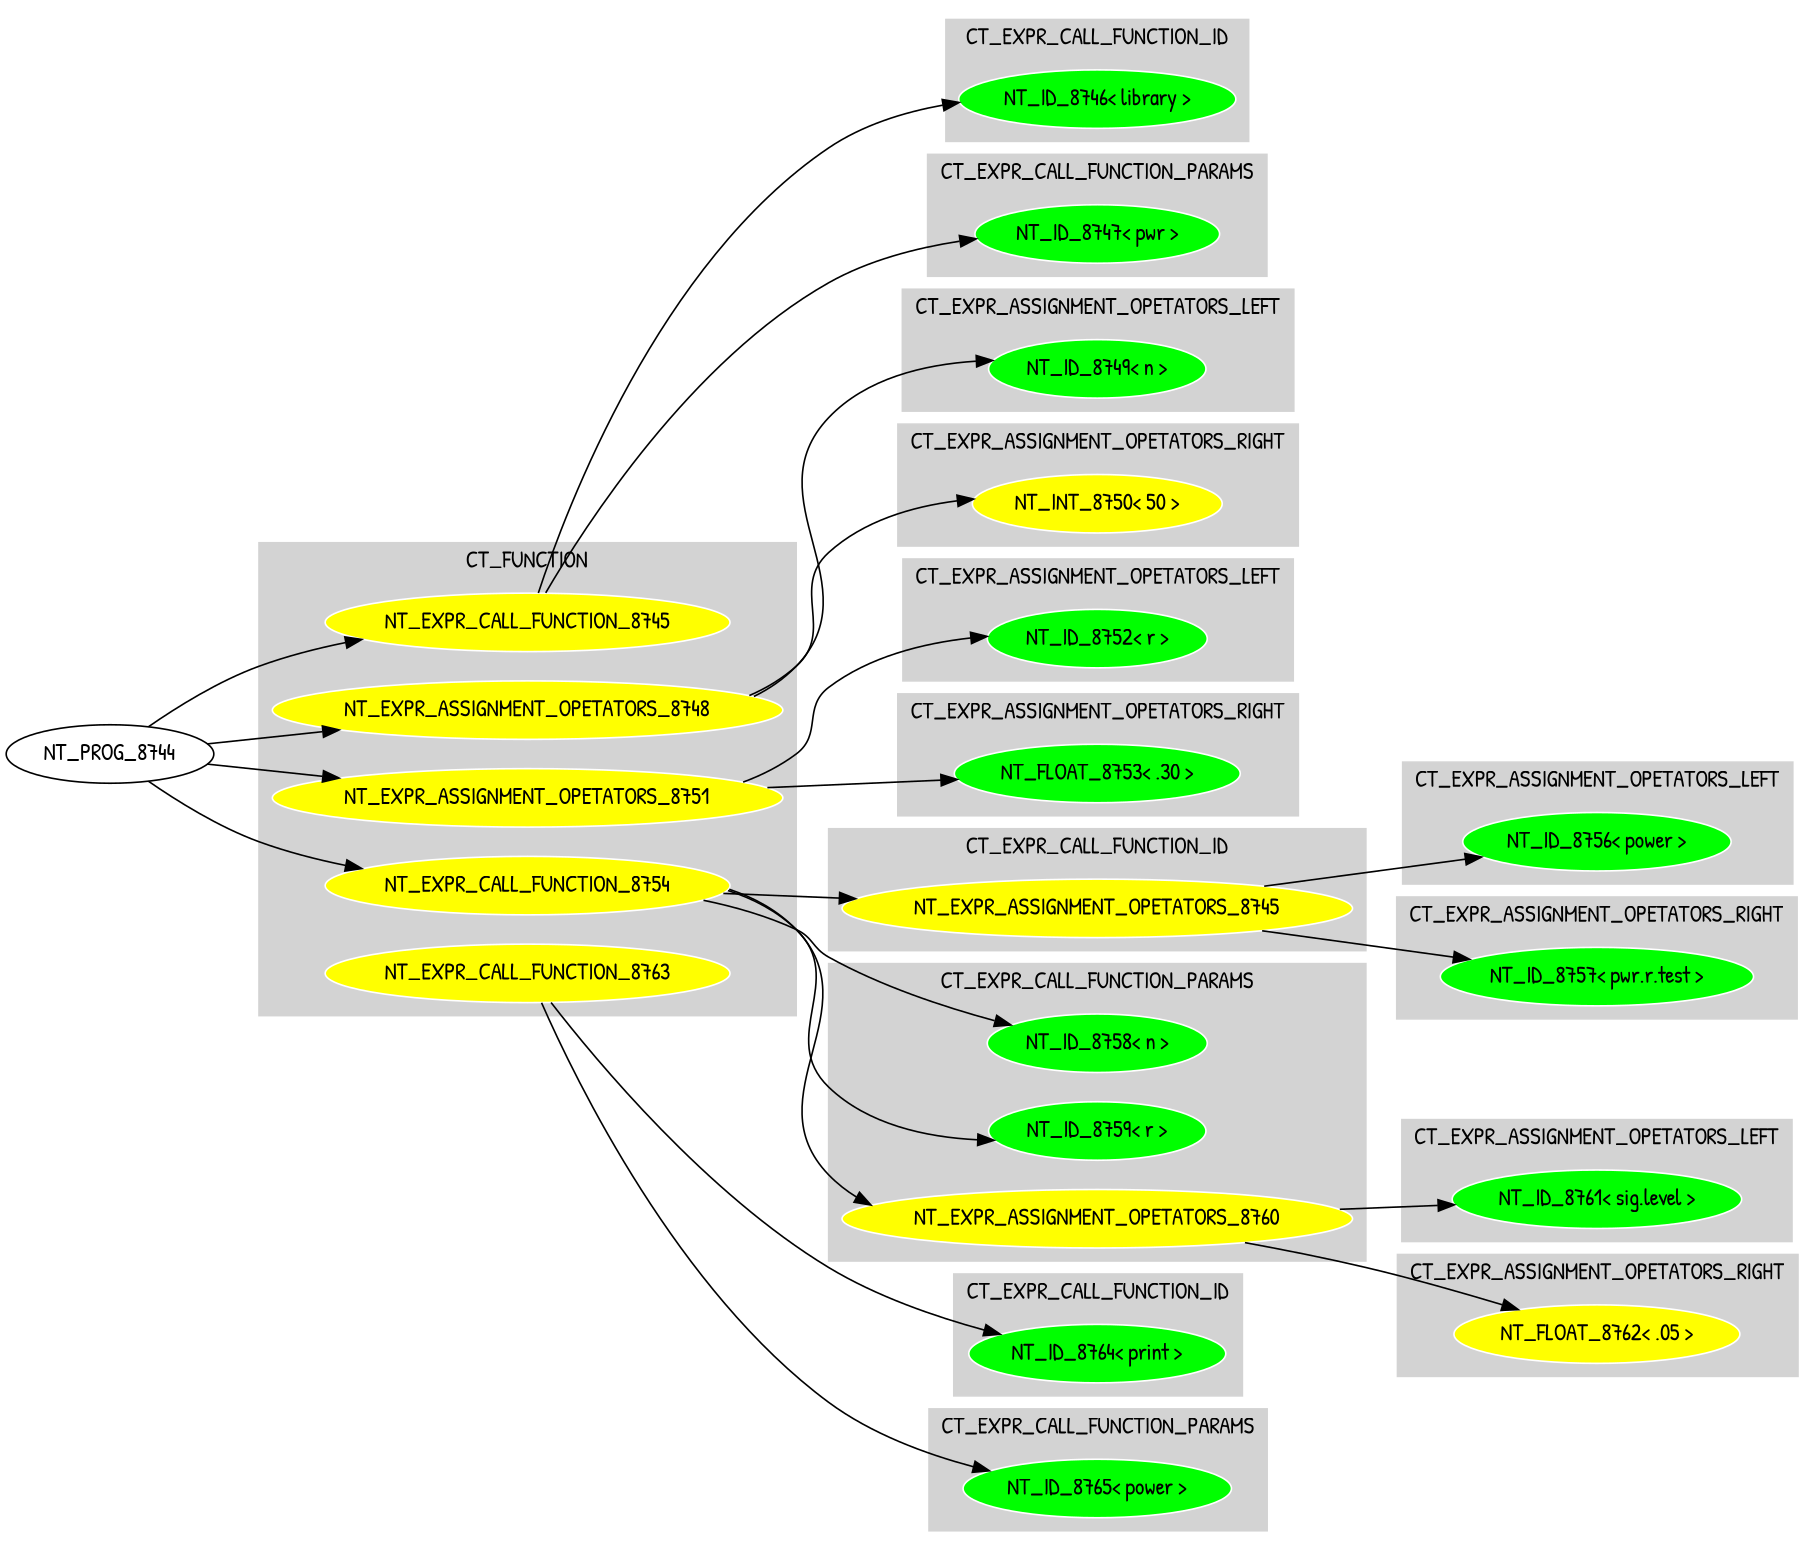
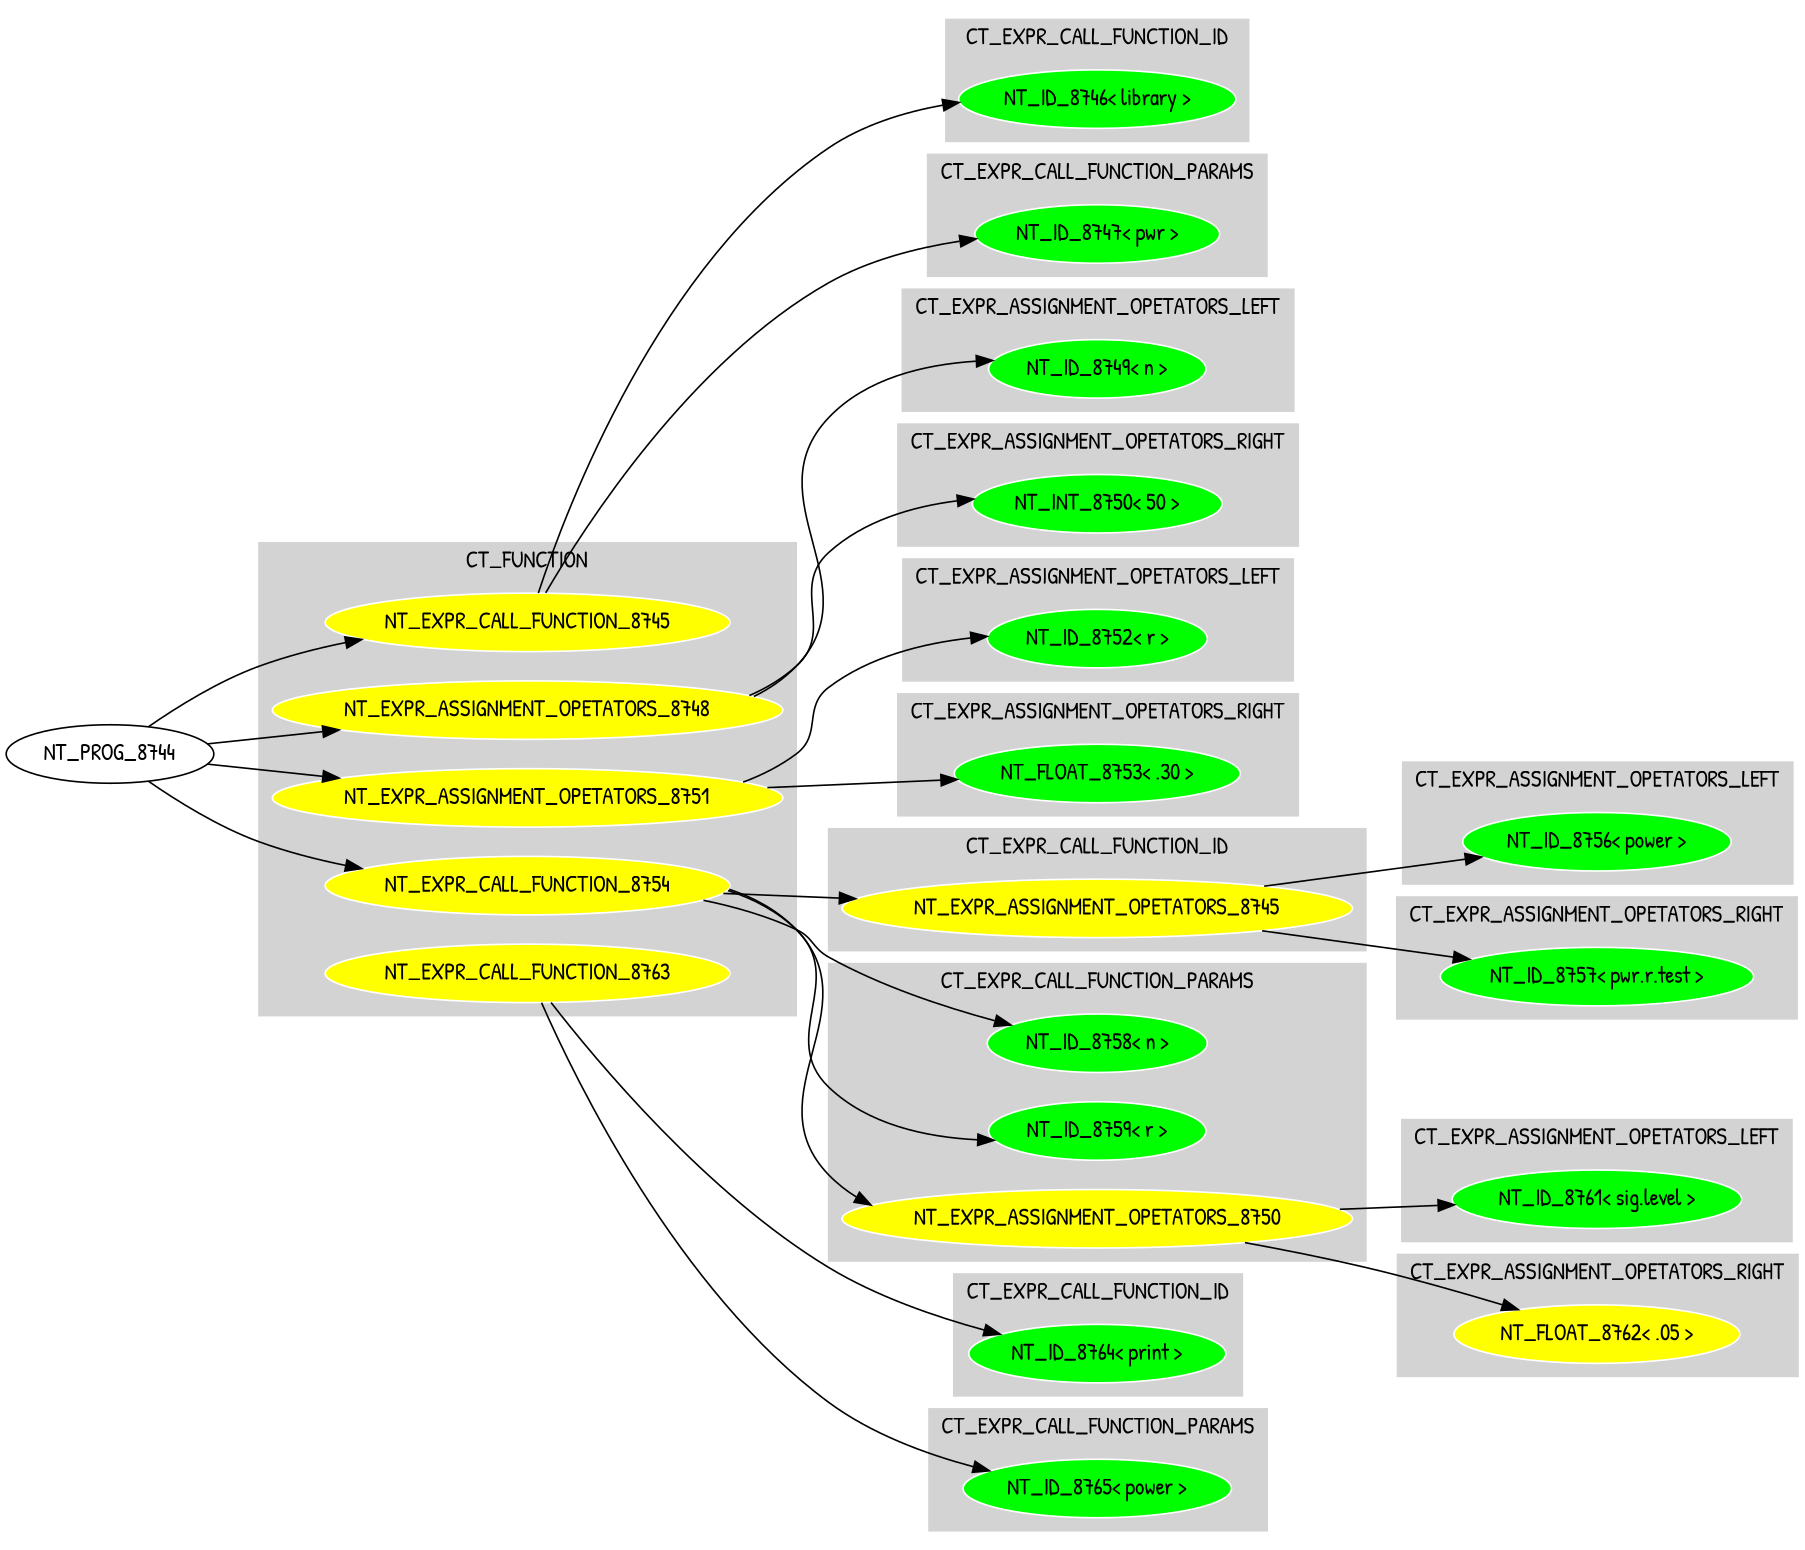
node "NT_INT_8750< 50 >": fillcolor yellow -> green
node "NT_EXPR_ASSIGNMENT_OPETATORS_8760": label "NT_EXPR_ASSIGNMENT_OPETATORS_8760" -> "NT_EXPR_ASSIGNMENT_OPETATORS_8750"
